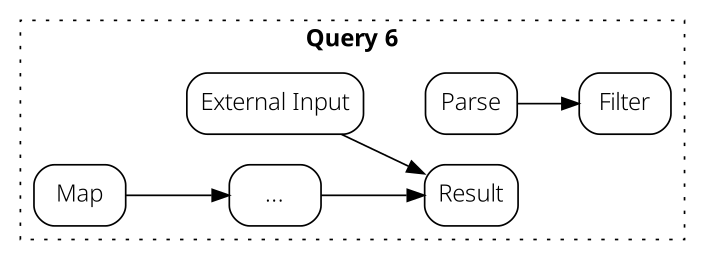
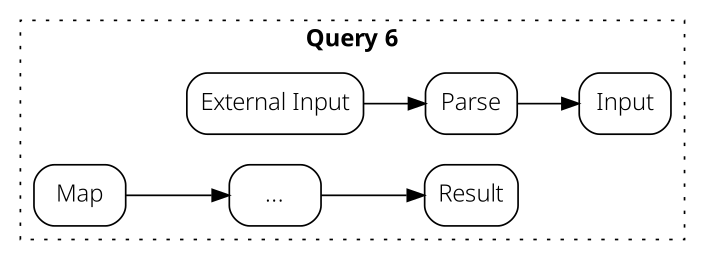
node "Filter": label "Filter" -> "Input"
edge "External Input" -> "Result": now "External Input" -> "Parse"
